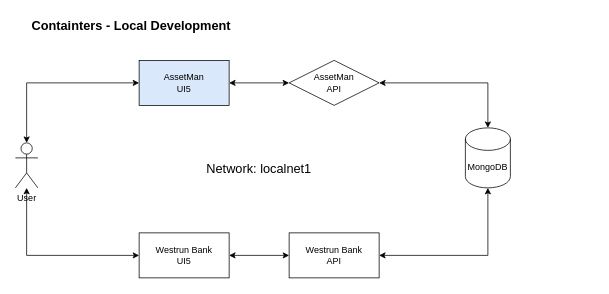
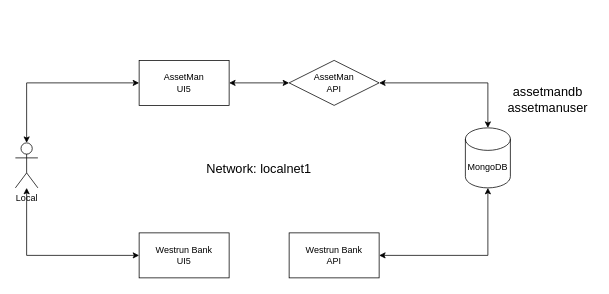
node "Containters - Local Development": removed
node "AssetMan UI5": fillcolor #dae8fc -> #ffffff
node "assetmandb assetmanuser": added
node "User": label "User" -> "Local"
edge "Westrun Bank UI5" -- "Westrun Bank API": removed
